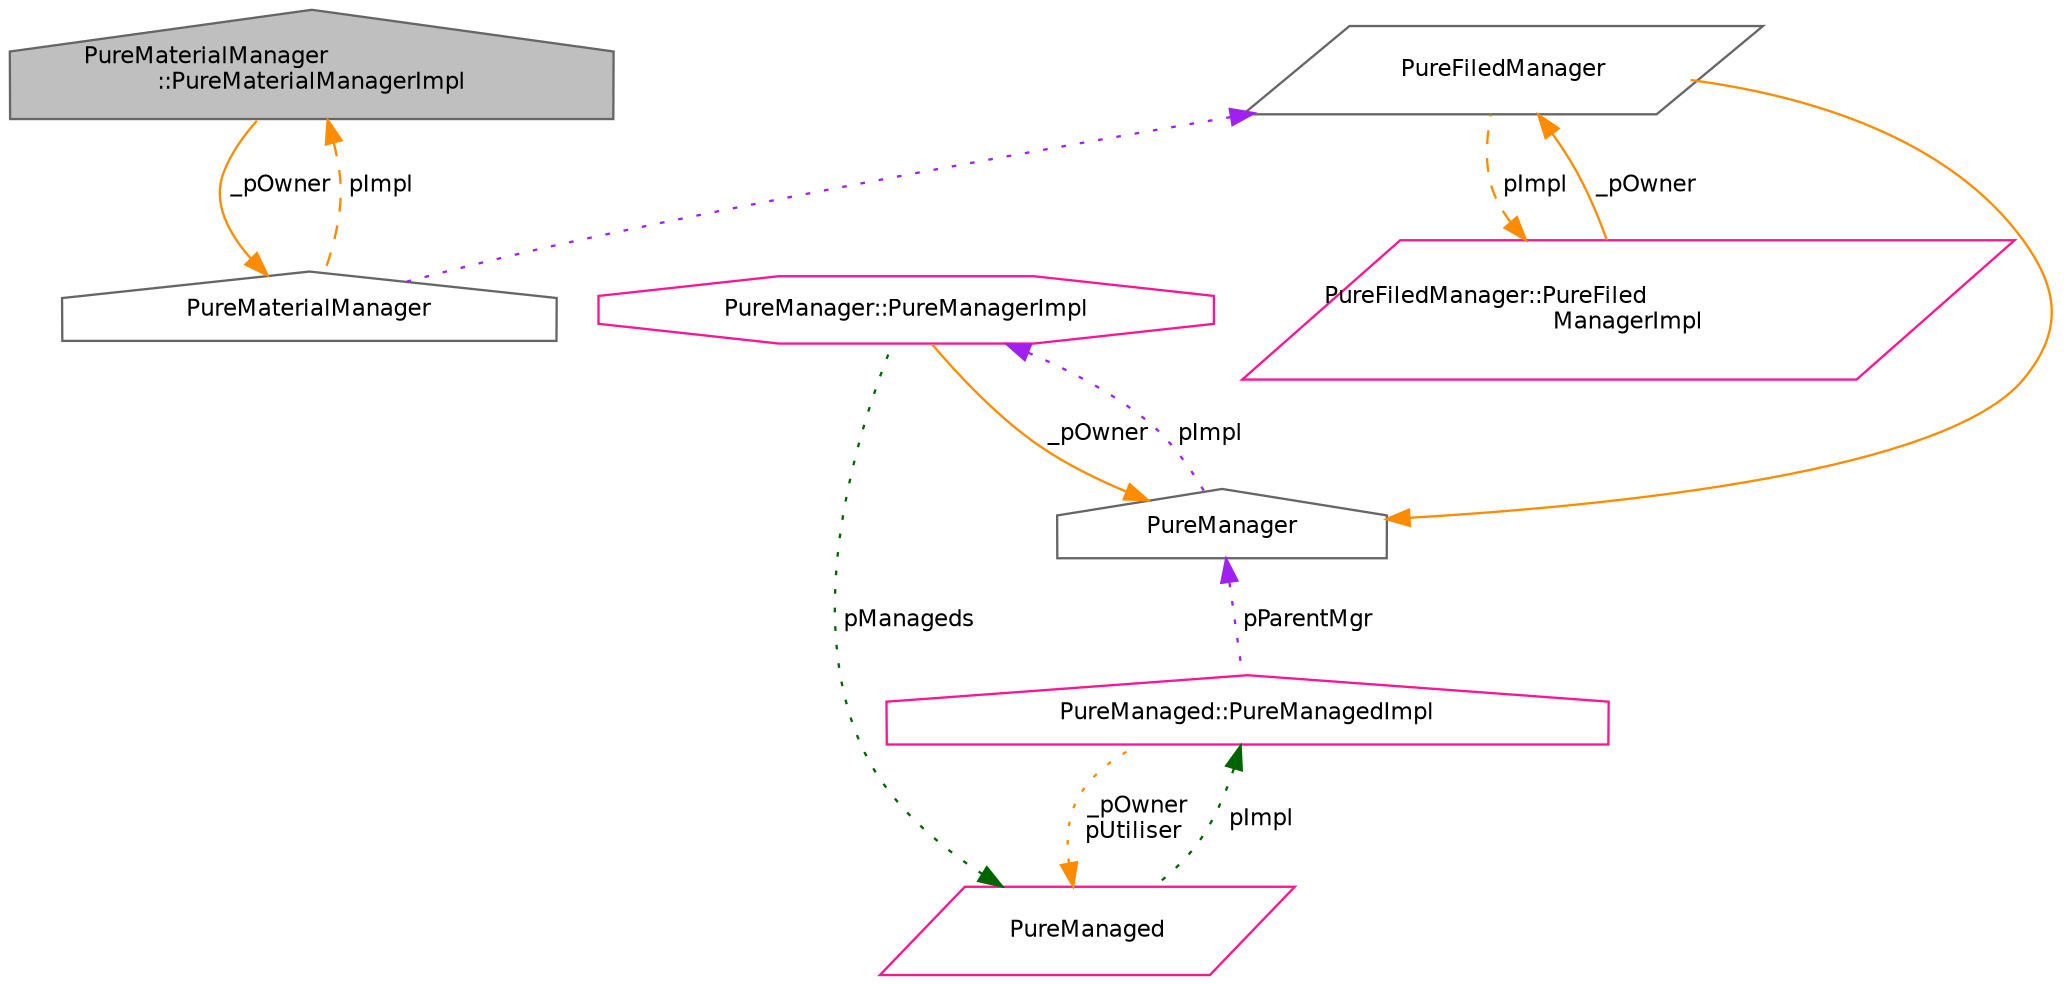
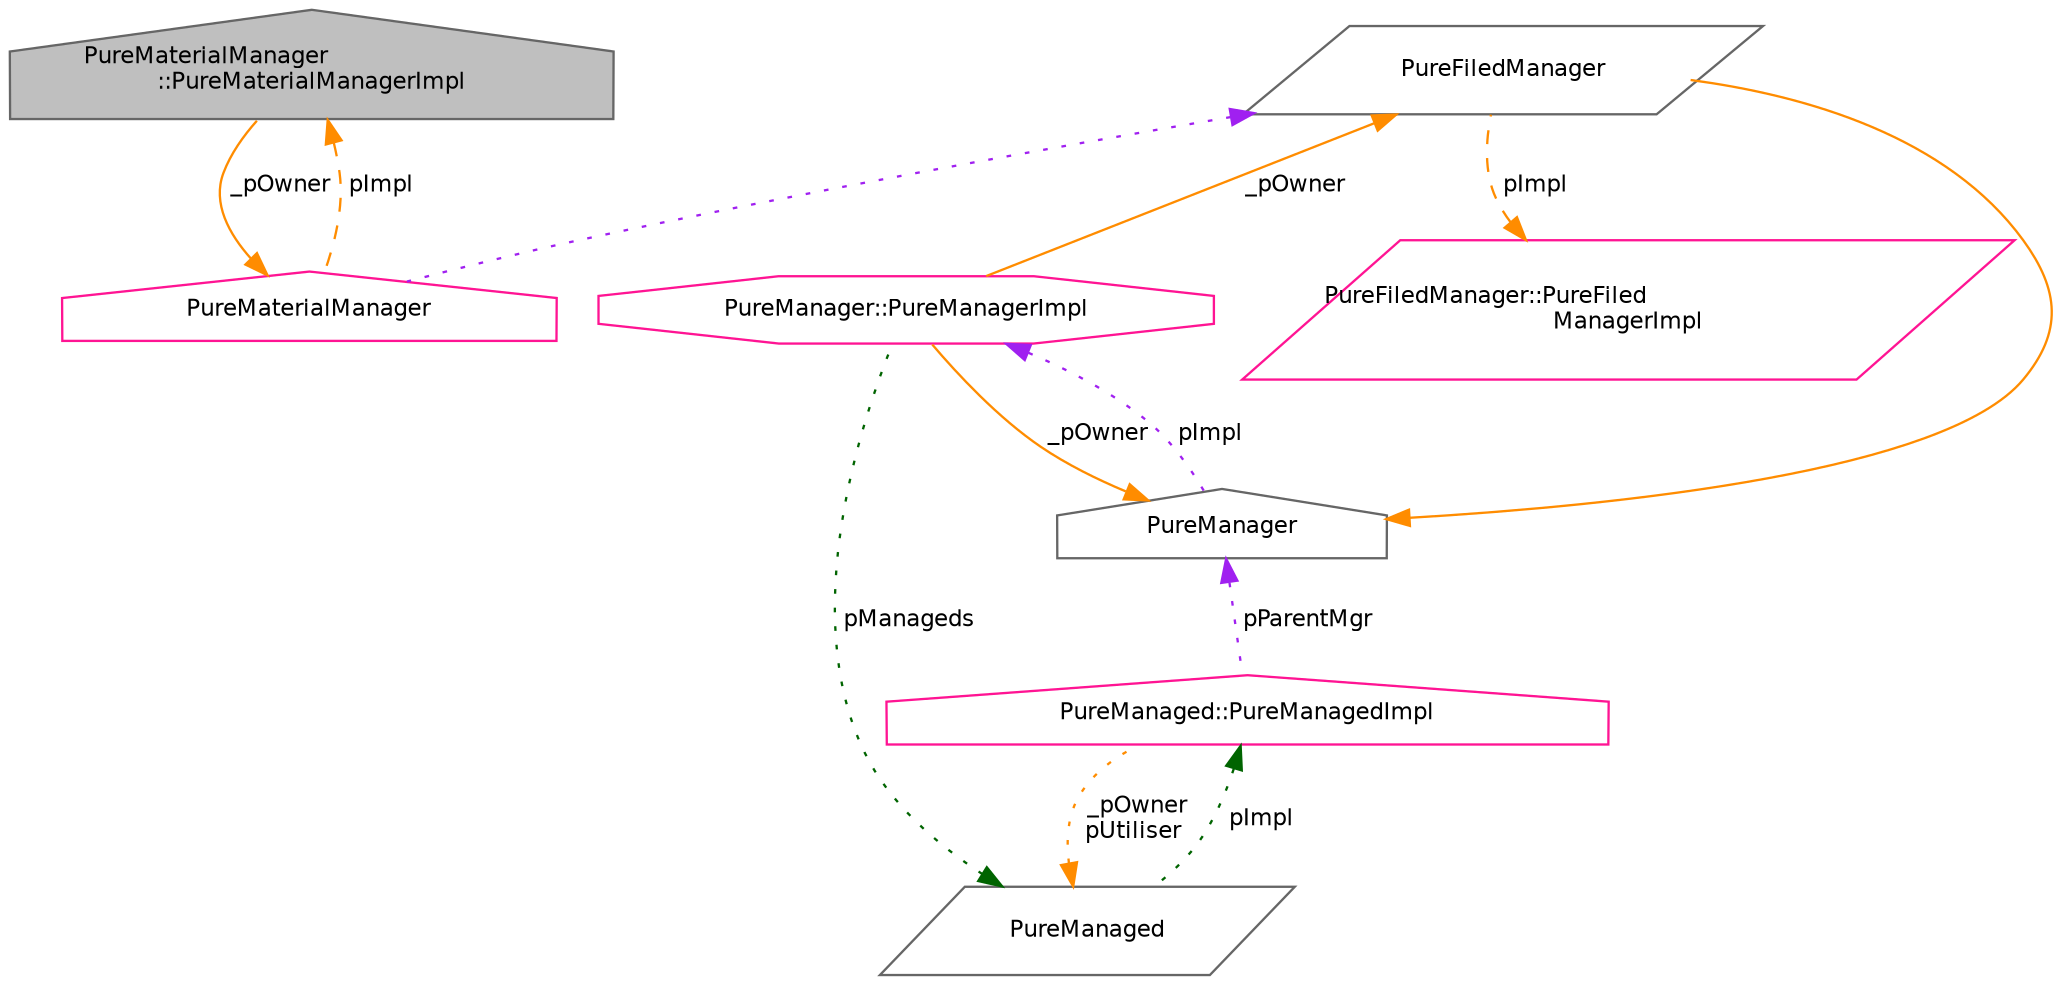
edge "PureFiledManager::PureFiled ManagerImpl" -> "PureFiledManager": now "PureManager::PureManagerImpl" -> "PureFiledManager"
node "PureMaterialManager": color gray40 -> deeppink
node "PureManaged": color deeppink -> gray40
